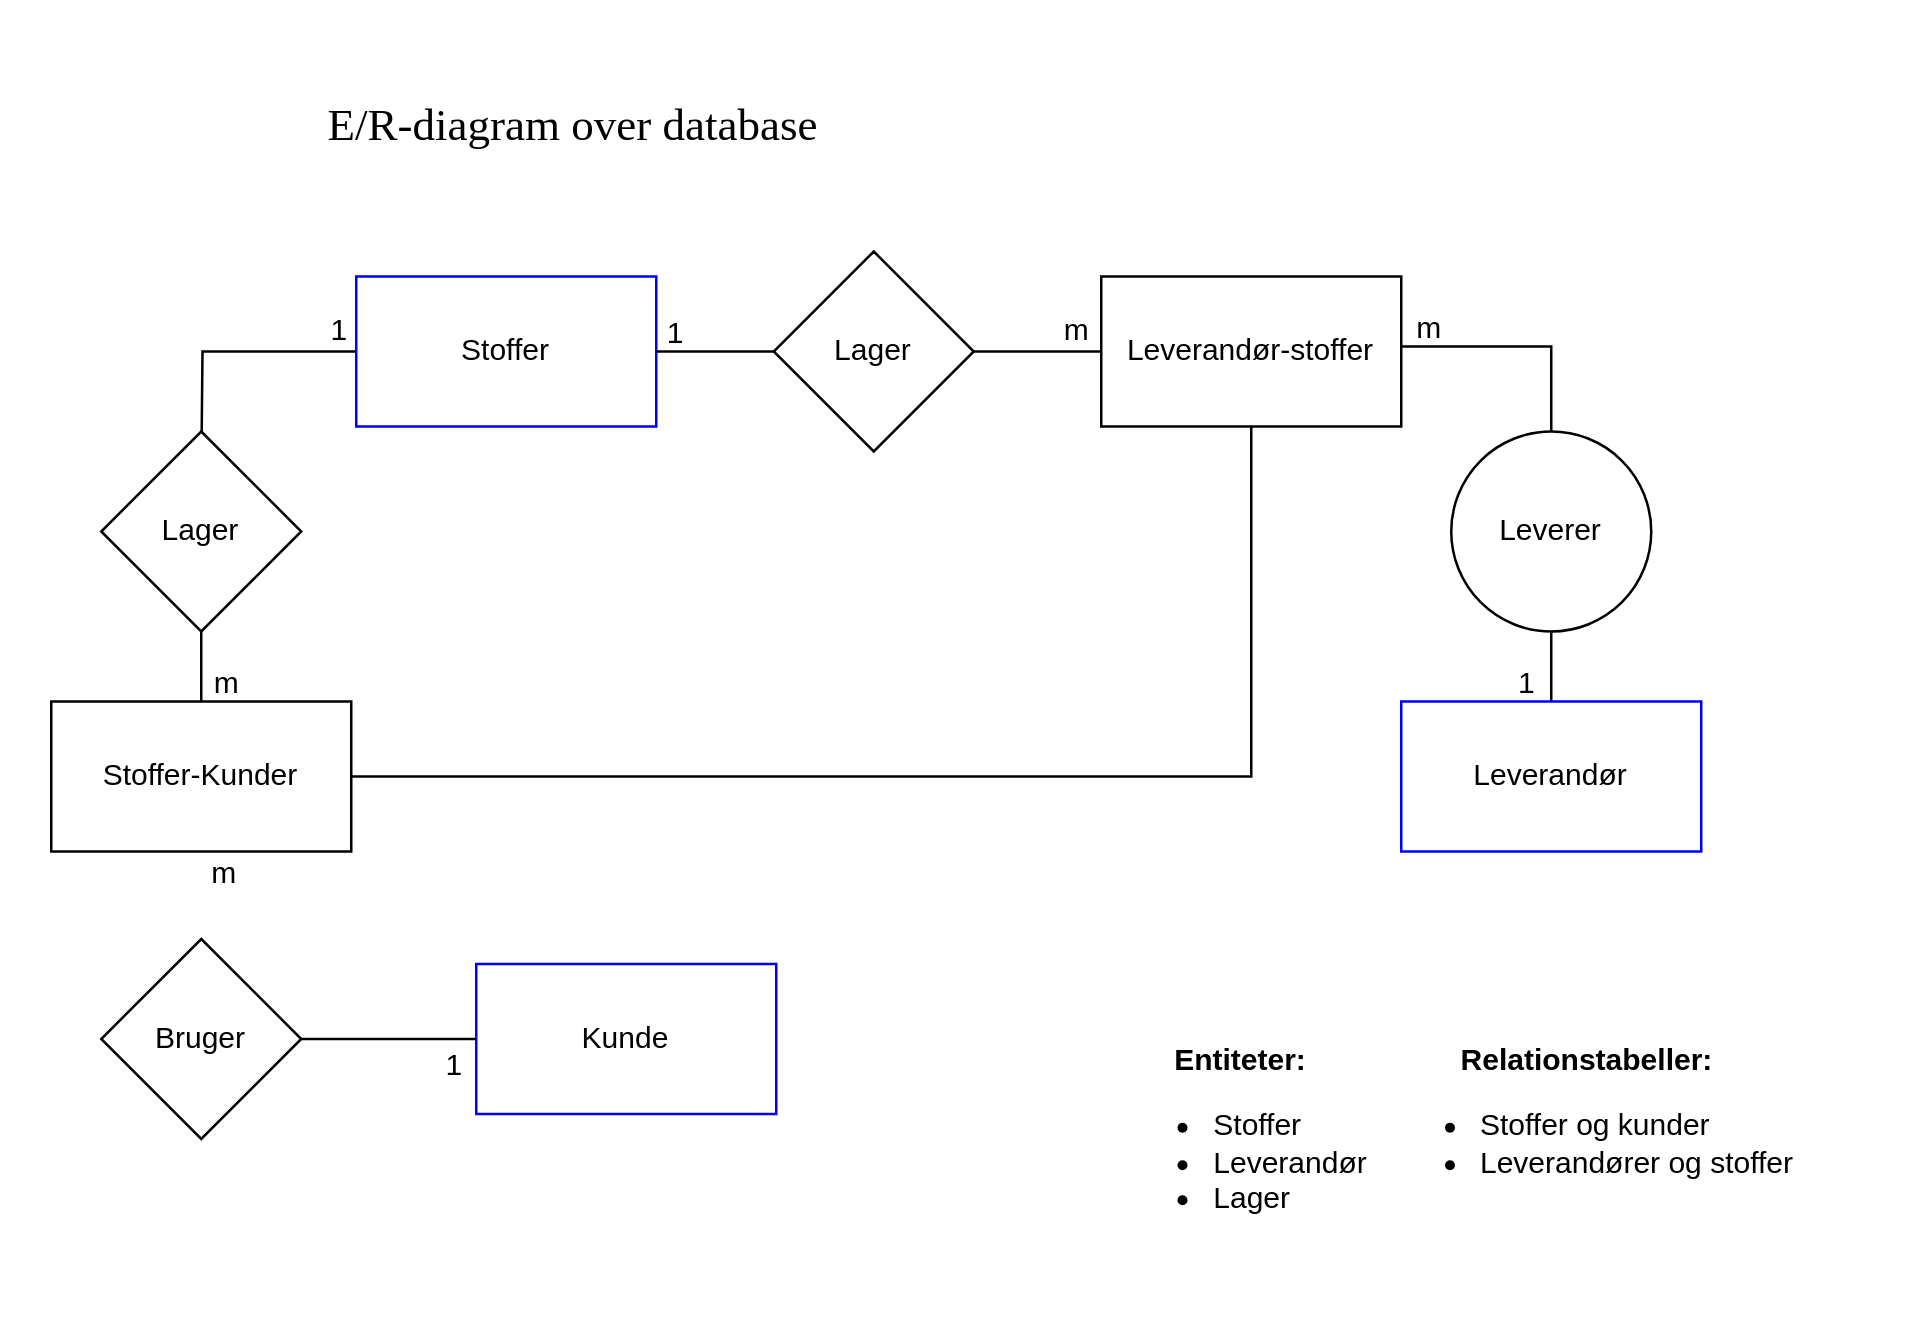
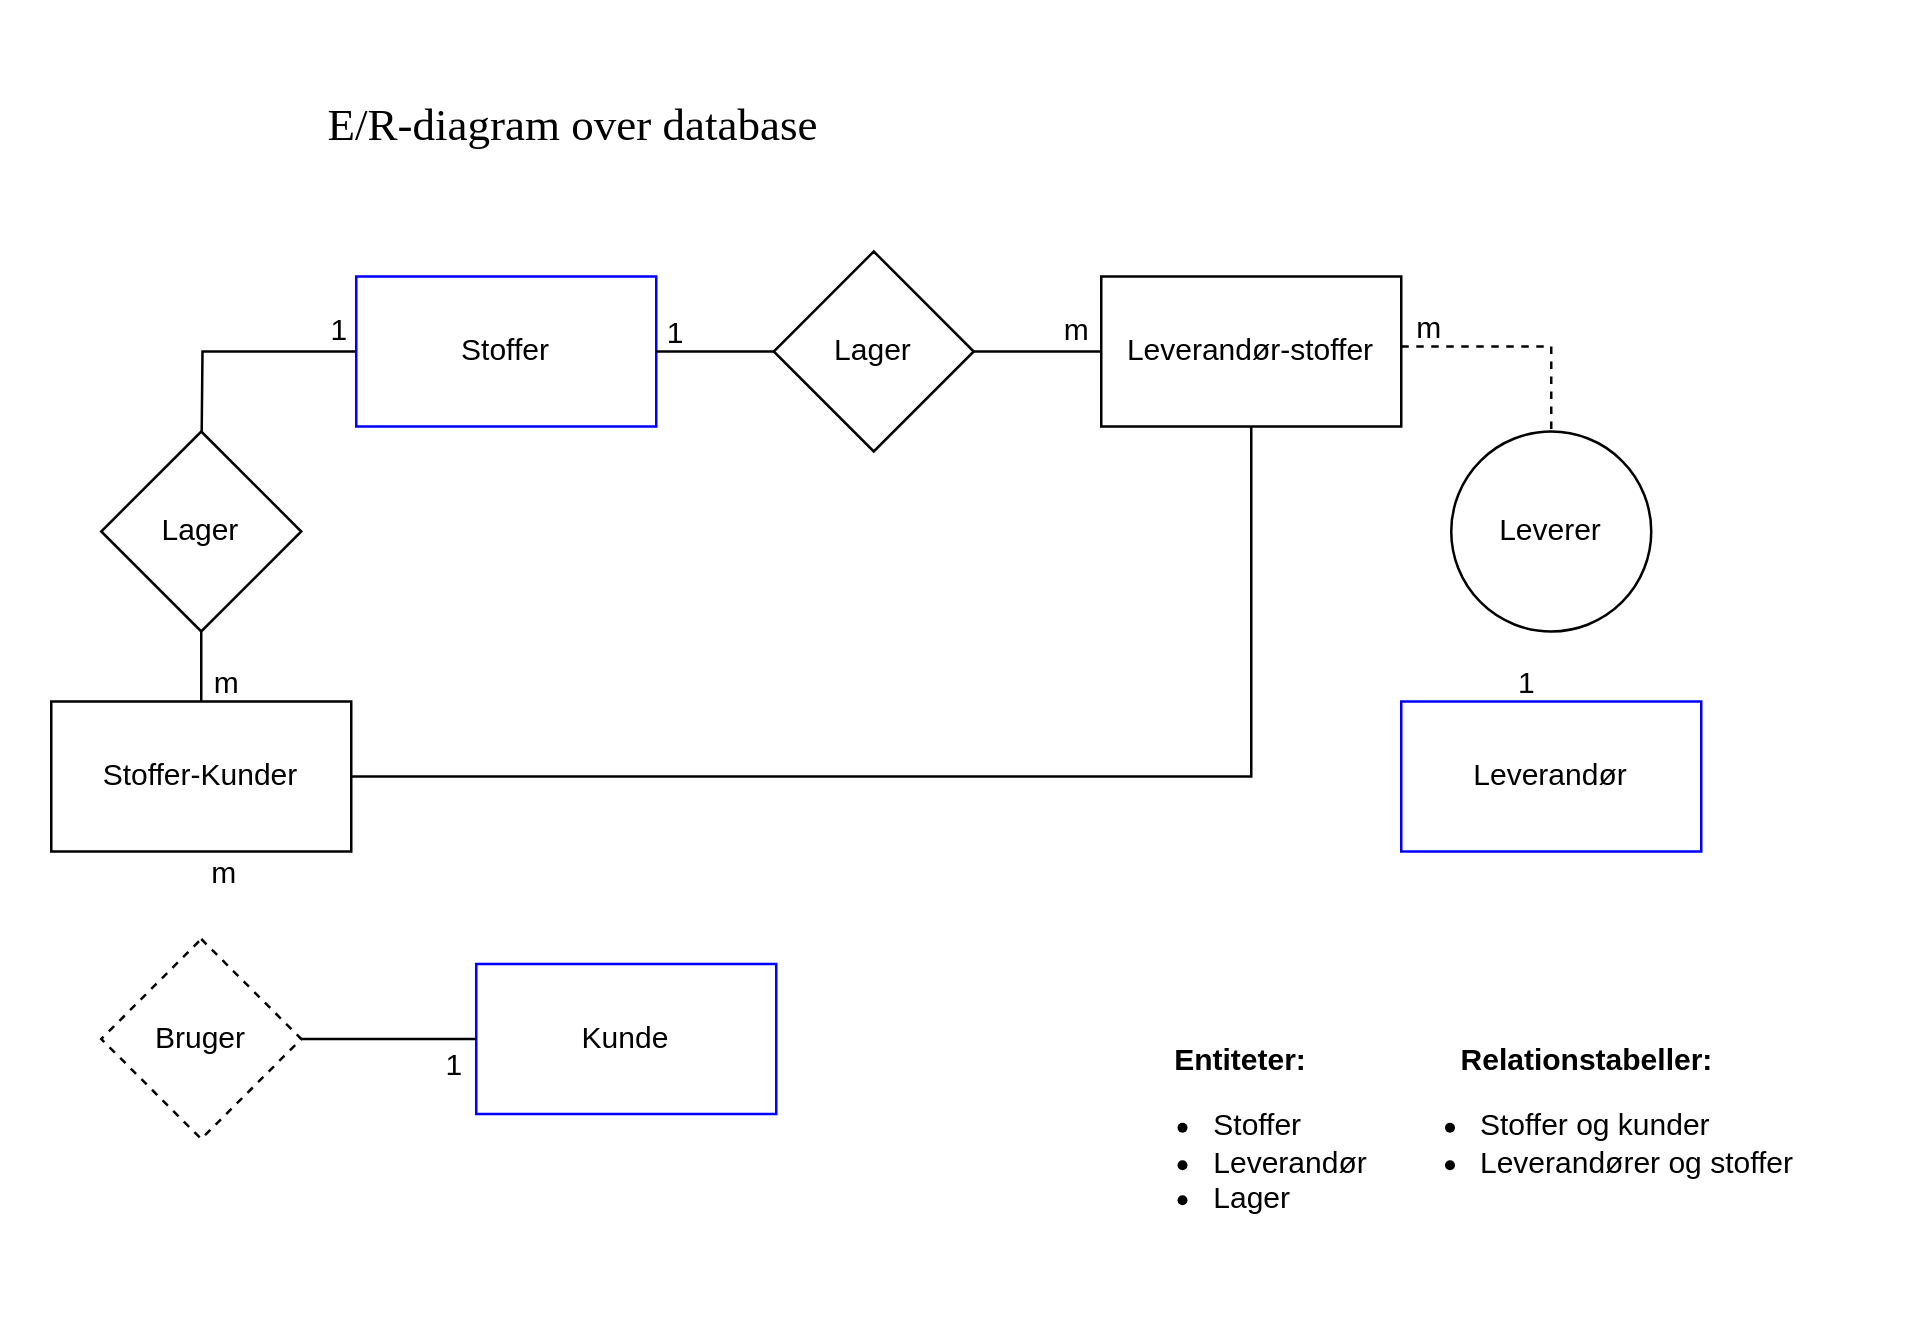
edge "Leverandør-stoffer" -- "Leverer": style solid -> dashed
edge "Leverer" -- "Leverandør": removed
node "Bruger": style solid -> dashed
